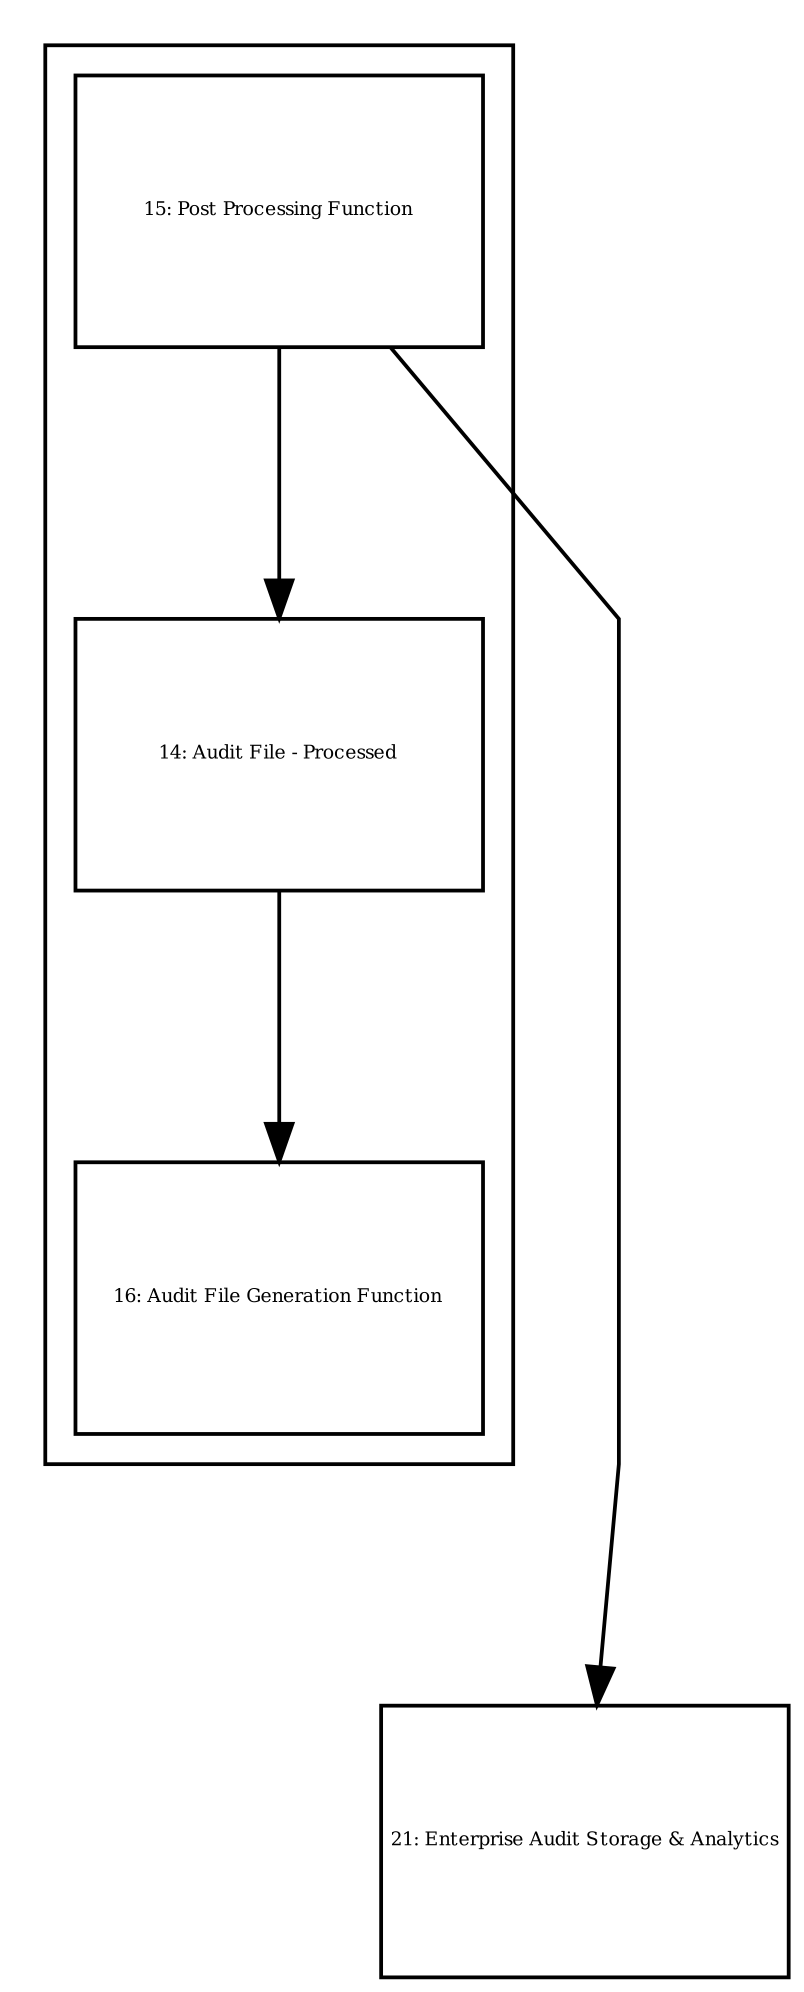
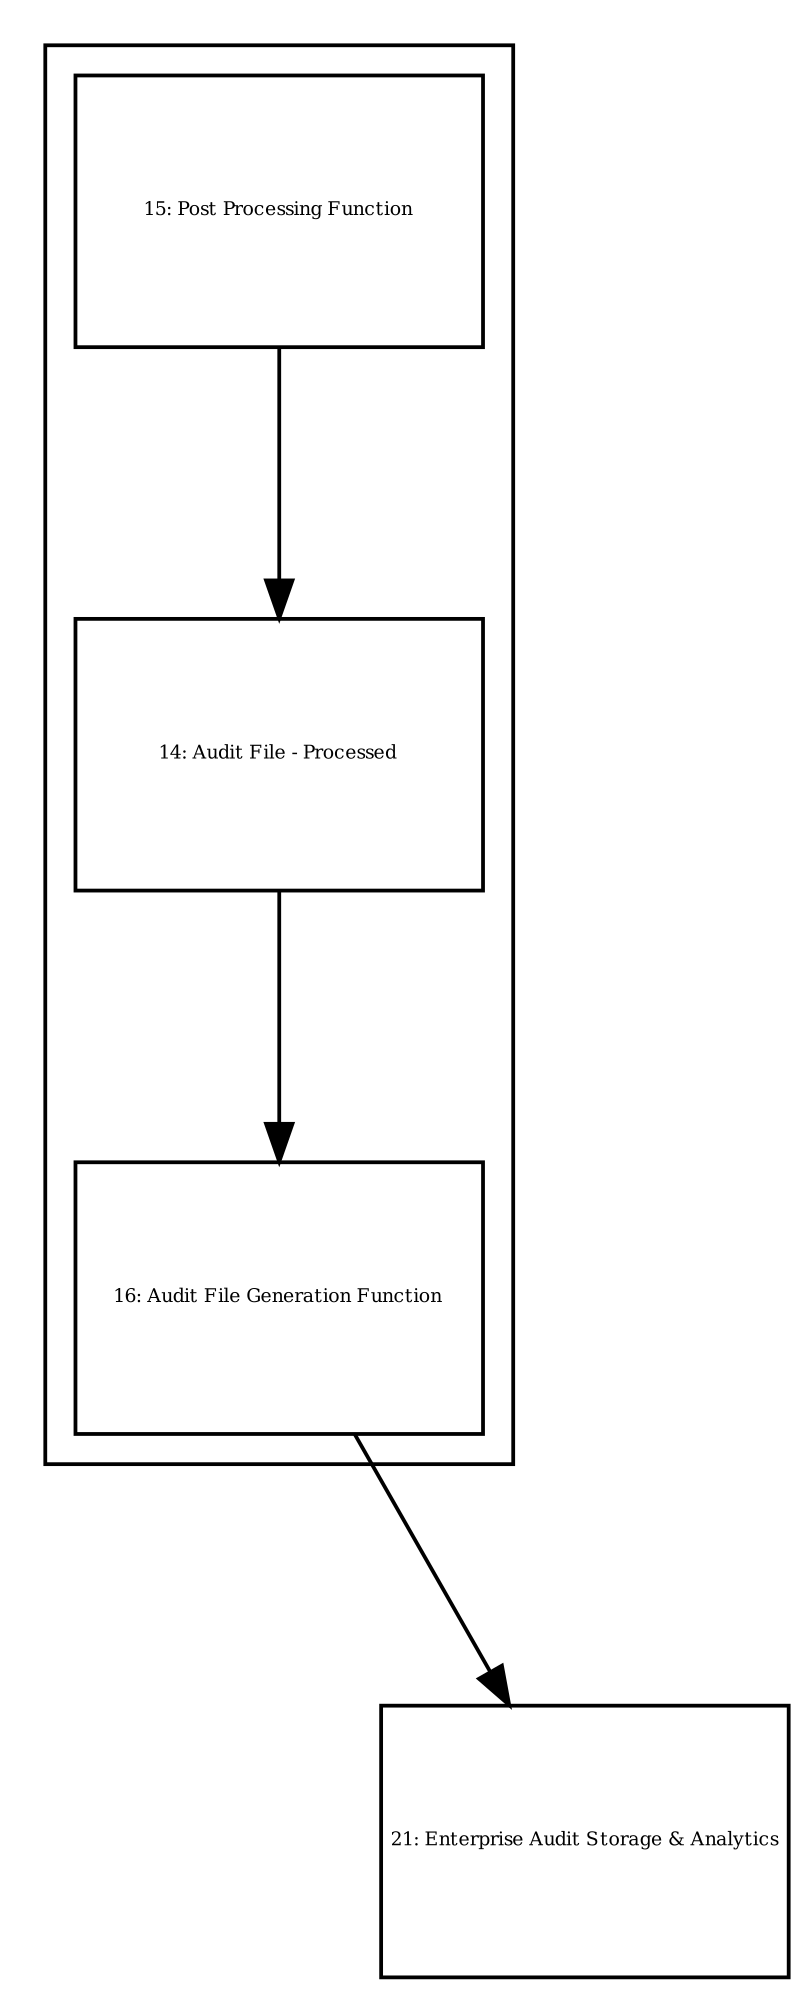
edge "15: Post Processing Function" -> "21: Enterprise Audit Storage & Analytics": now "16: Audit File Generation Function" -> "21: Enterprise Audit Storage & Analytics"
